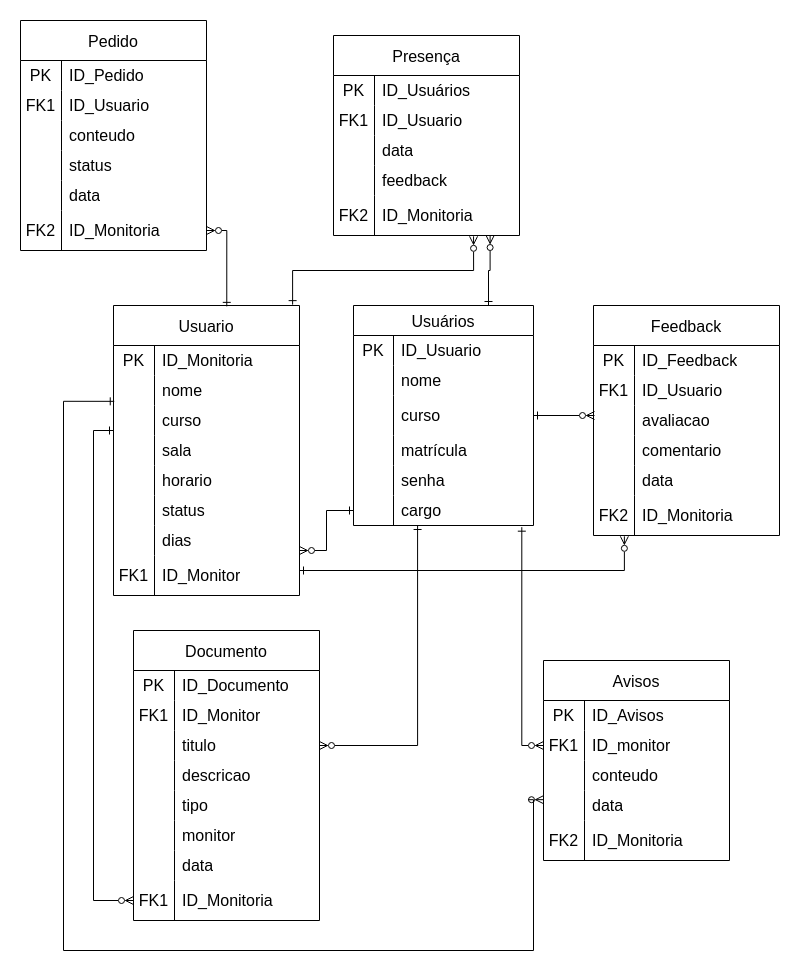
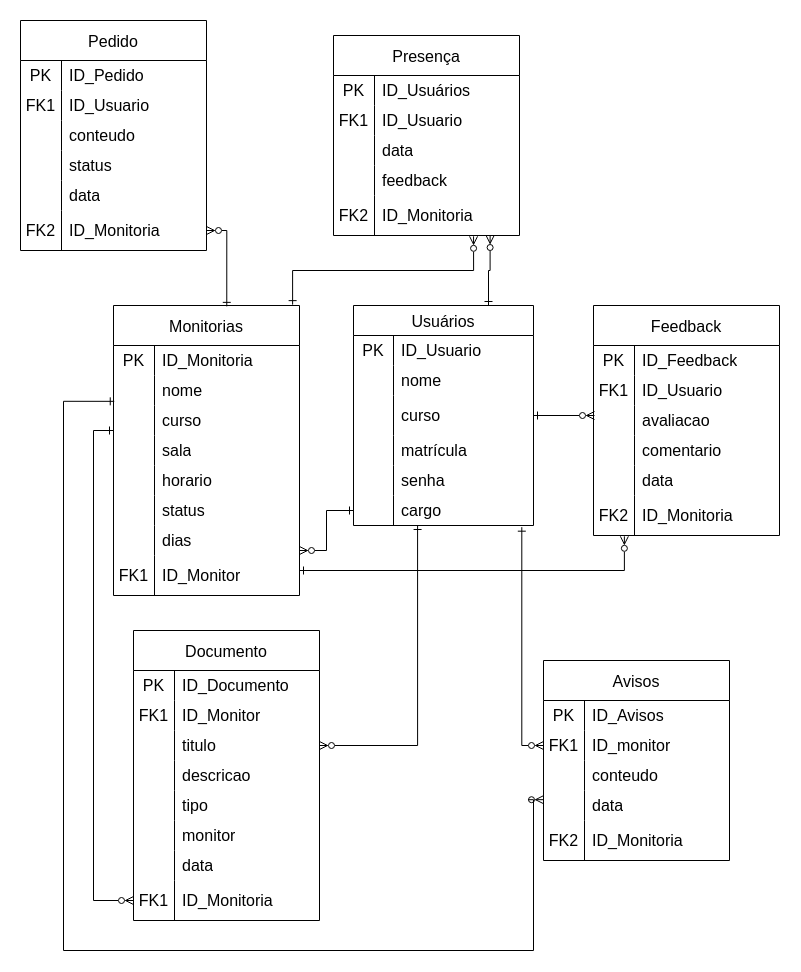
node "Usuario": label "Usuario" -> "Monitorias"
